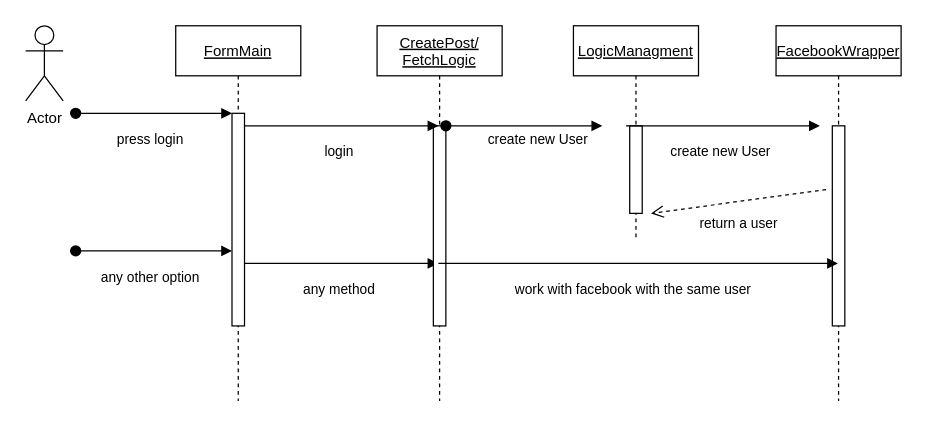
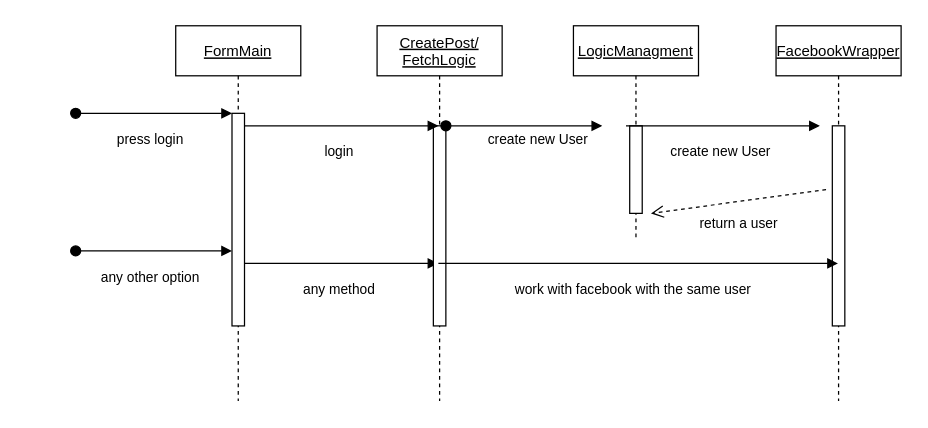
node "Actor": removed
